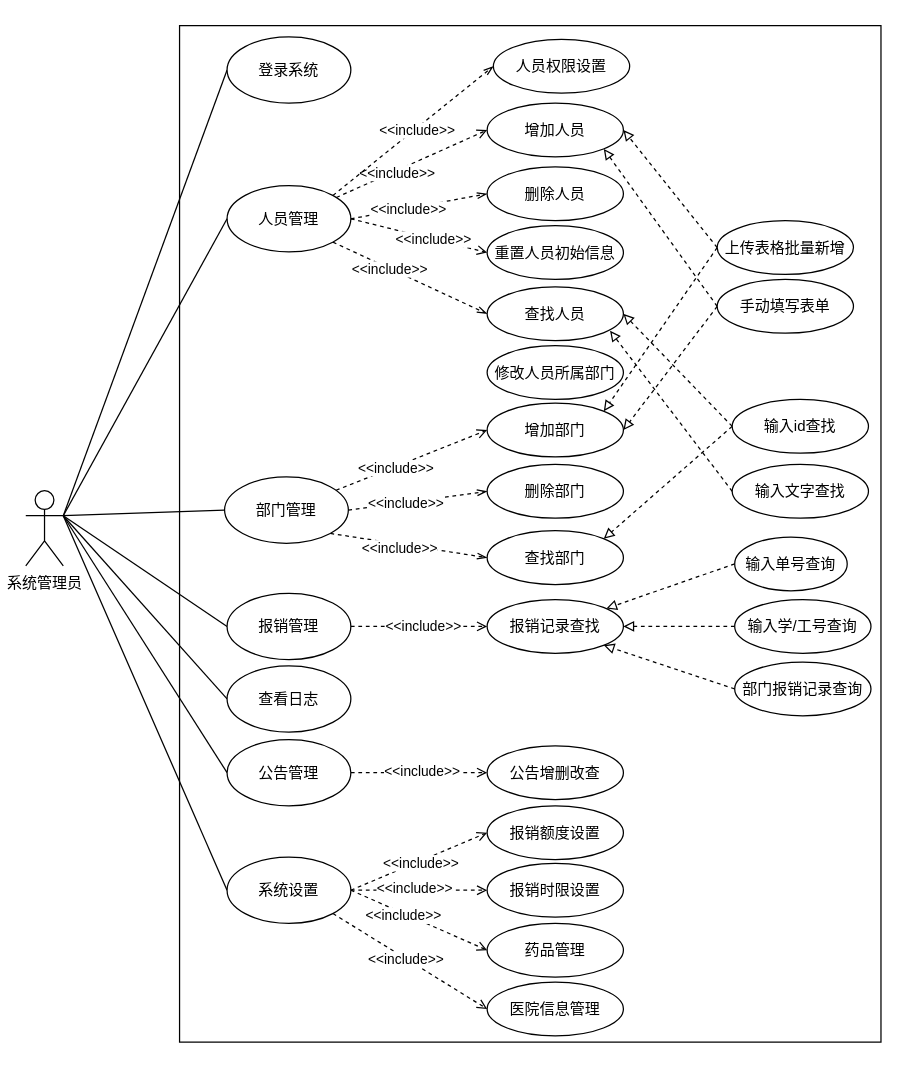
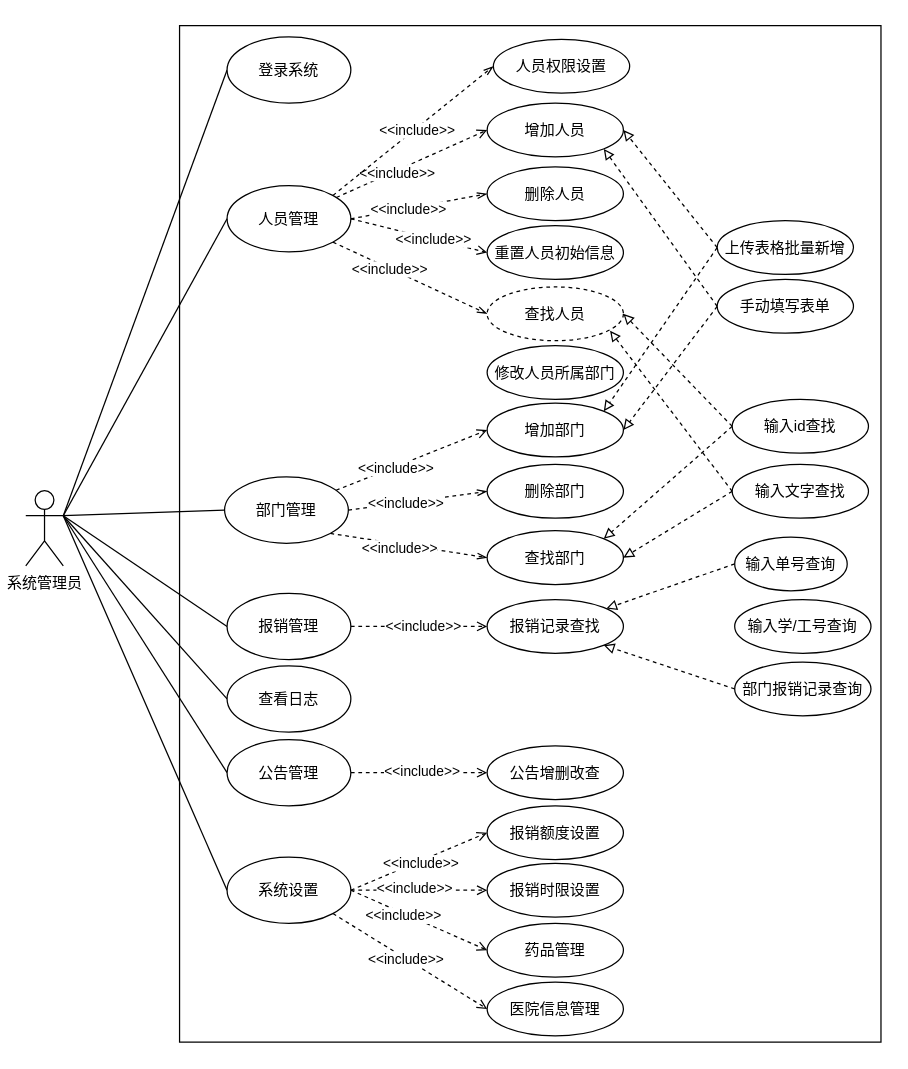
node "查找人员": style solid -> dashed
edge "输入文字查找" -> "查找部门": added
edge "输入学/工号查询" -> "报销记录查找": removed
